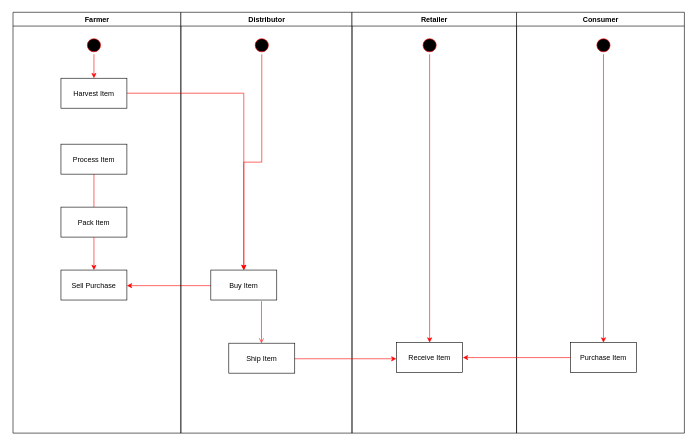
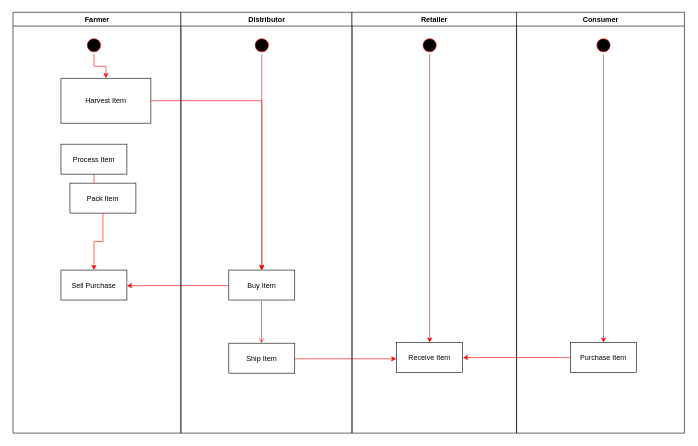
node "Harvest Item": size 66x30 -> 90x45
node "Pack Item": moved (94, 222) -> (103, 198)
node "Buy Item": moved (244, 285) -> (262, 285)
